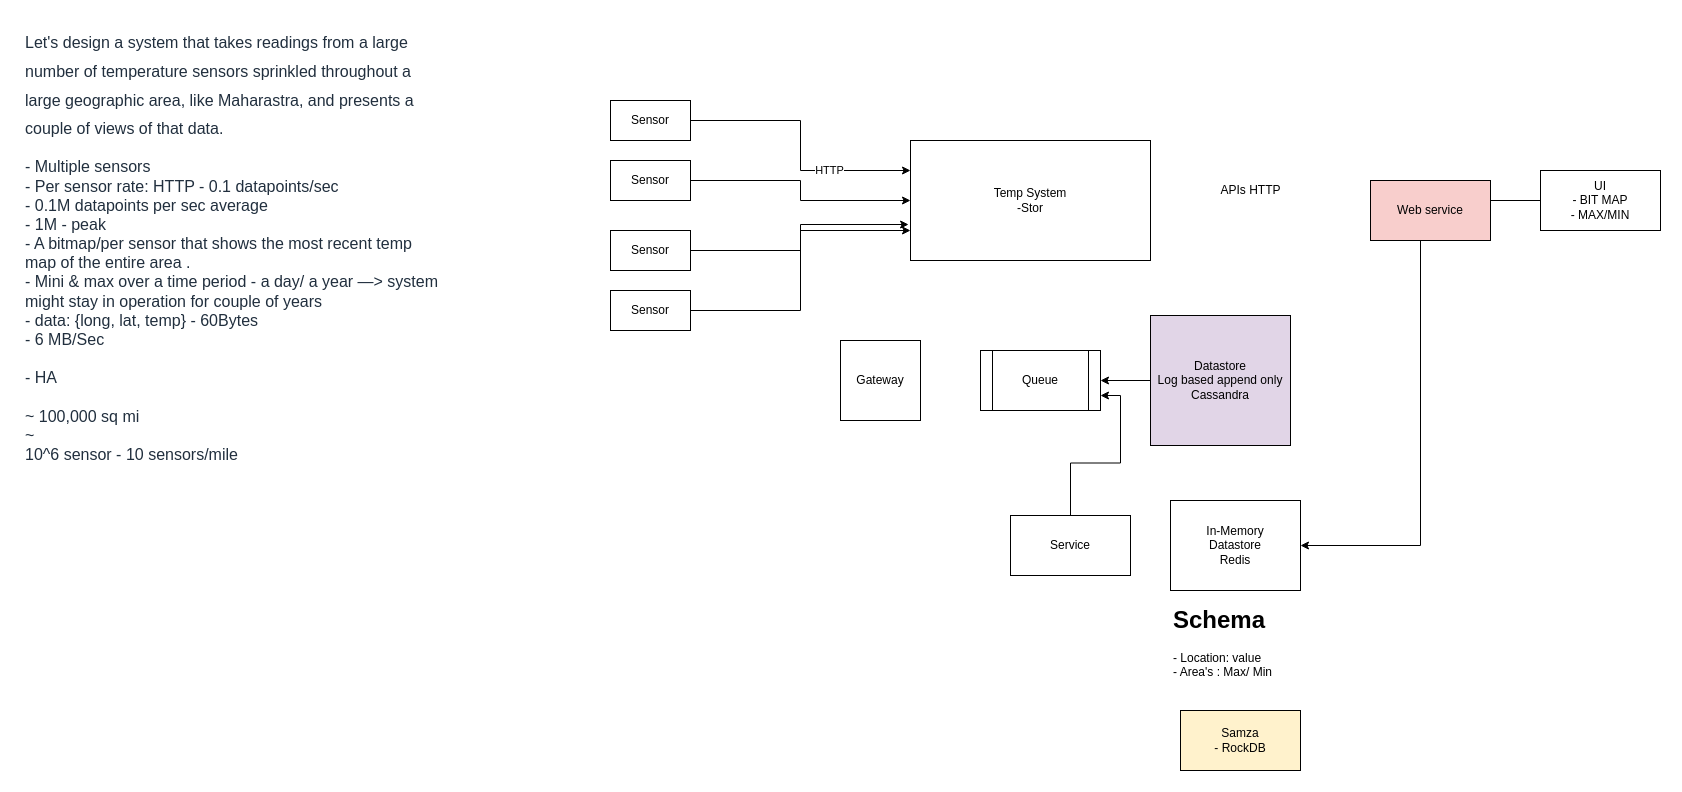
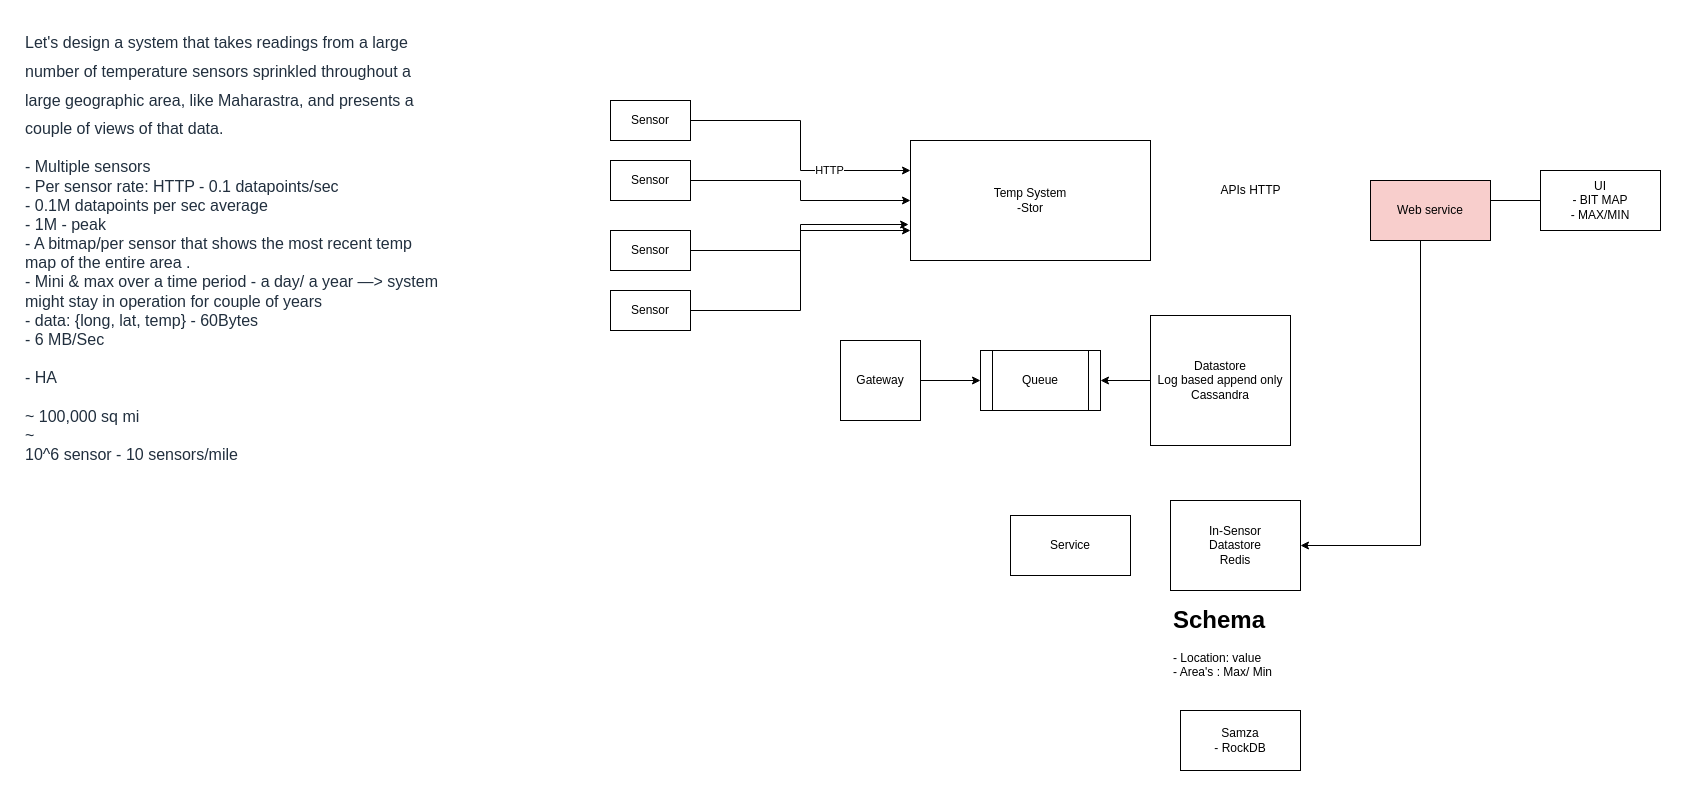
edge "Gateway" -> "Queue": added
node "Datastore Log based append only Cassandra": fillcolor #e1d5e7 -> #ffffff
edge "Service" -> "Queue": removed
node "In-Memory Datastore Redis": label "In-Memory Datastore Redis" -> "In-Sensor Datastore Redis"
node "Samza - RockDB": fillcolor #fff2cc -> #ffffff
